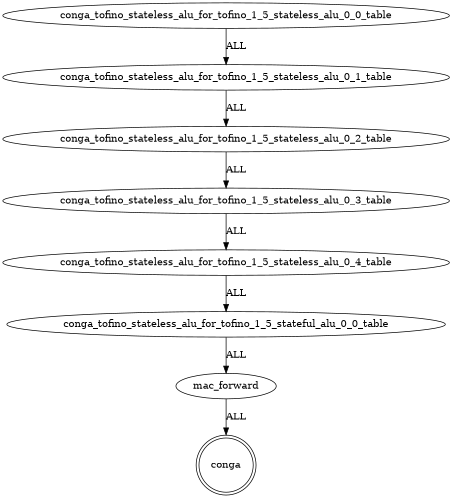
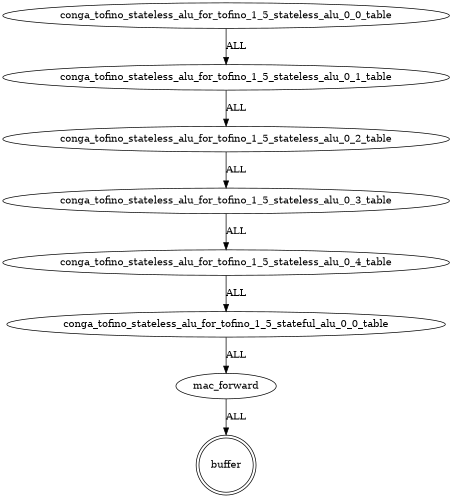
node "conga": label "conga" -> "buffer"
